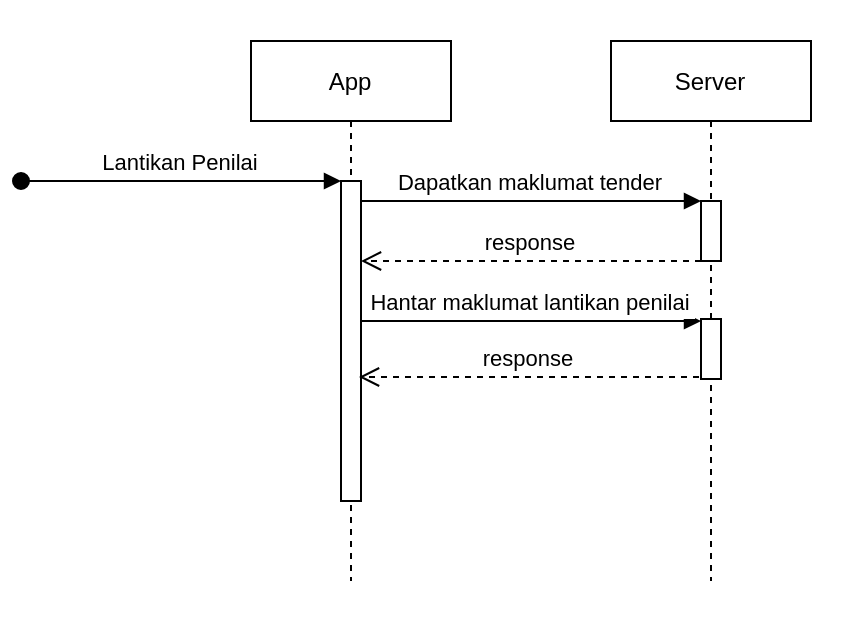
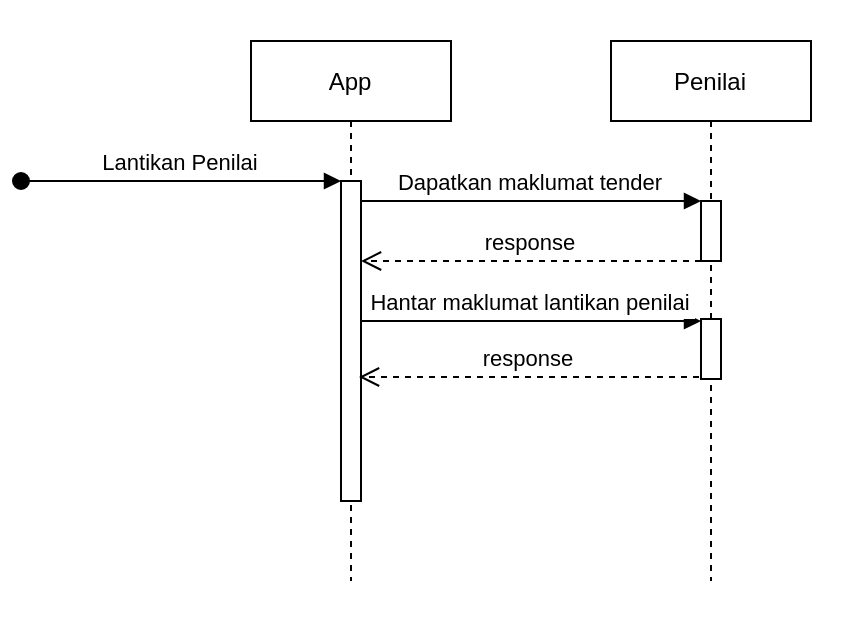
node "Server": label "Server" -> "Penilai"
